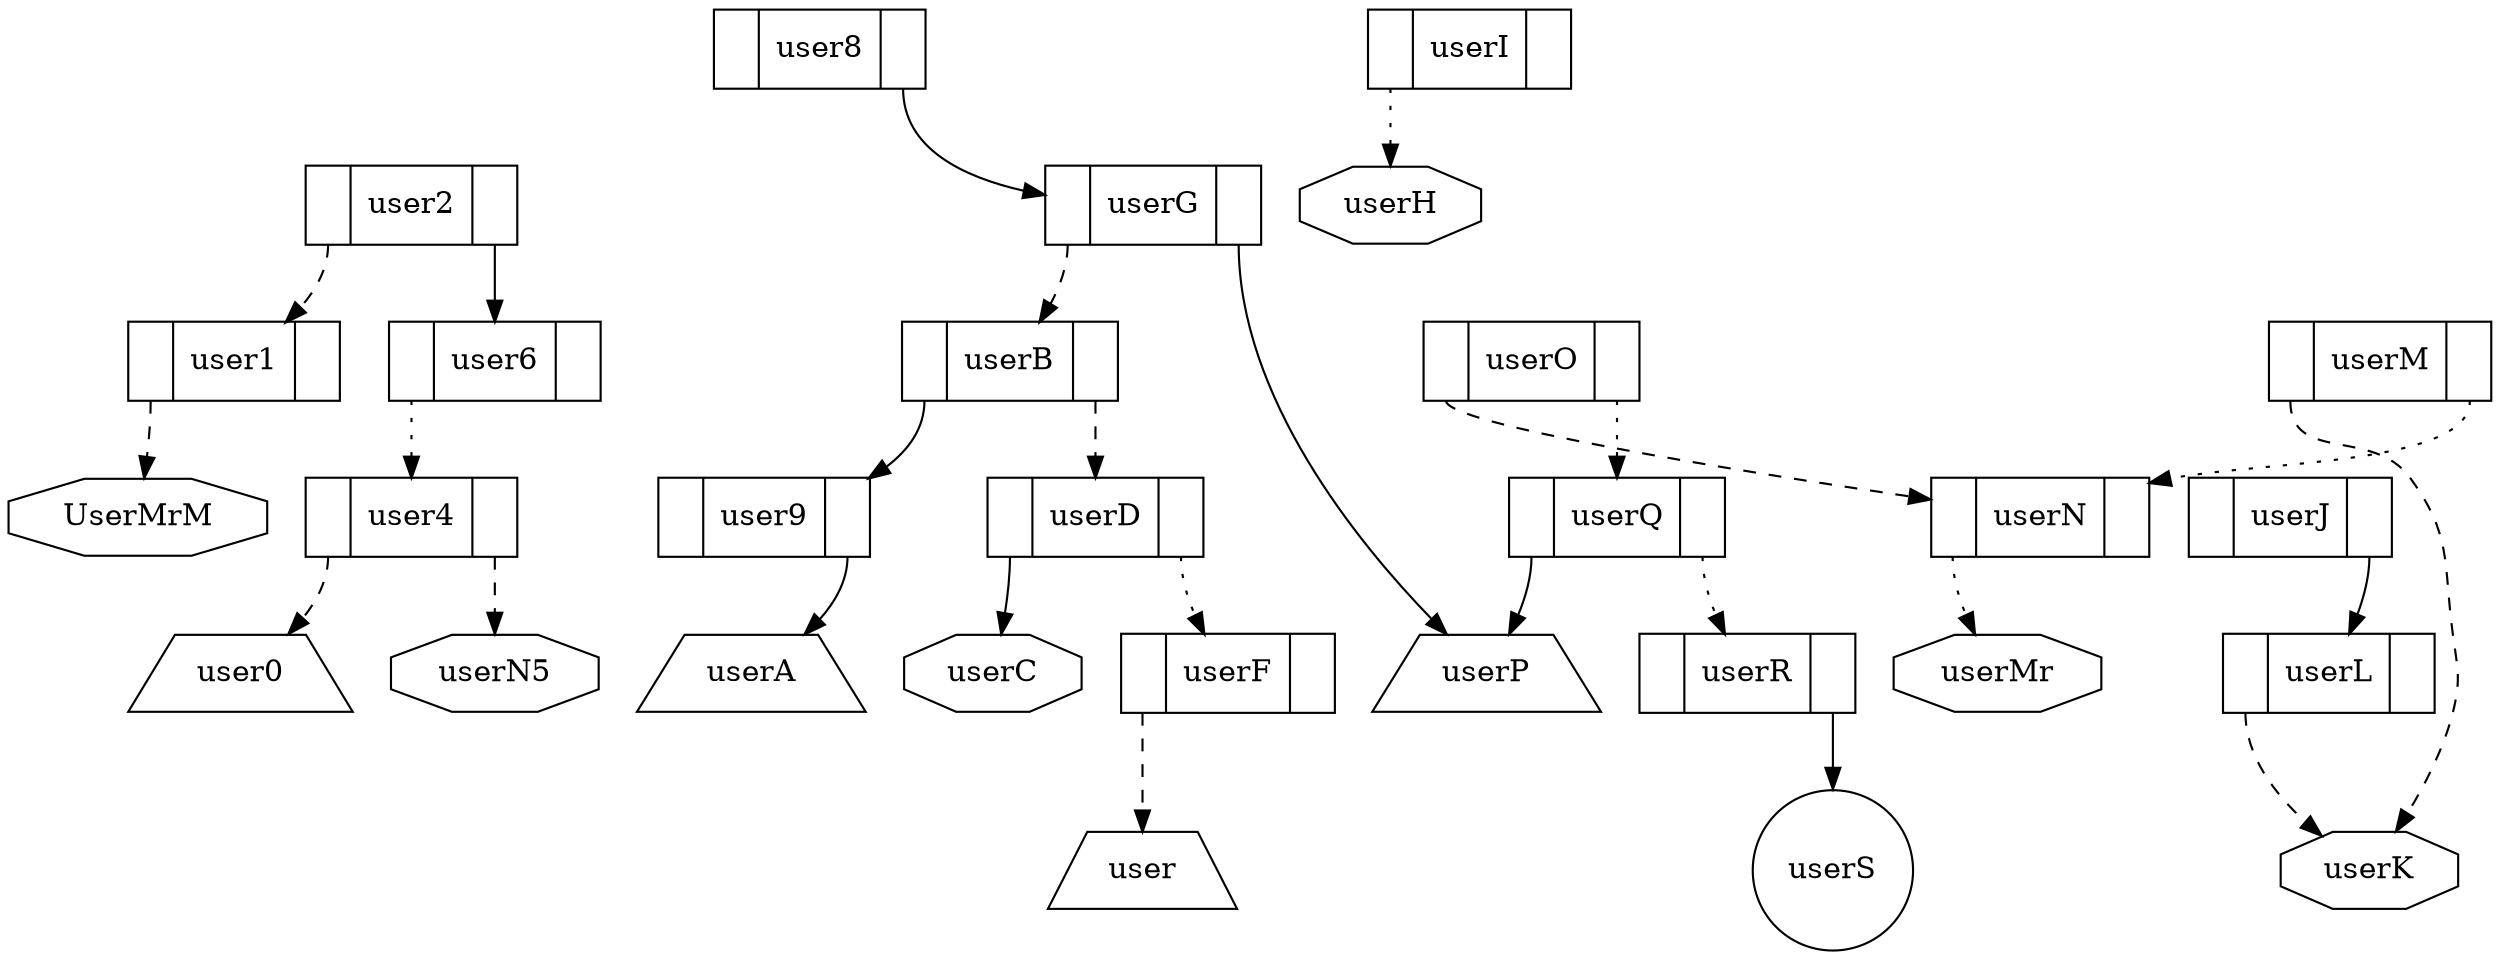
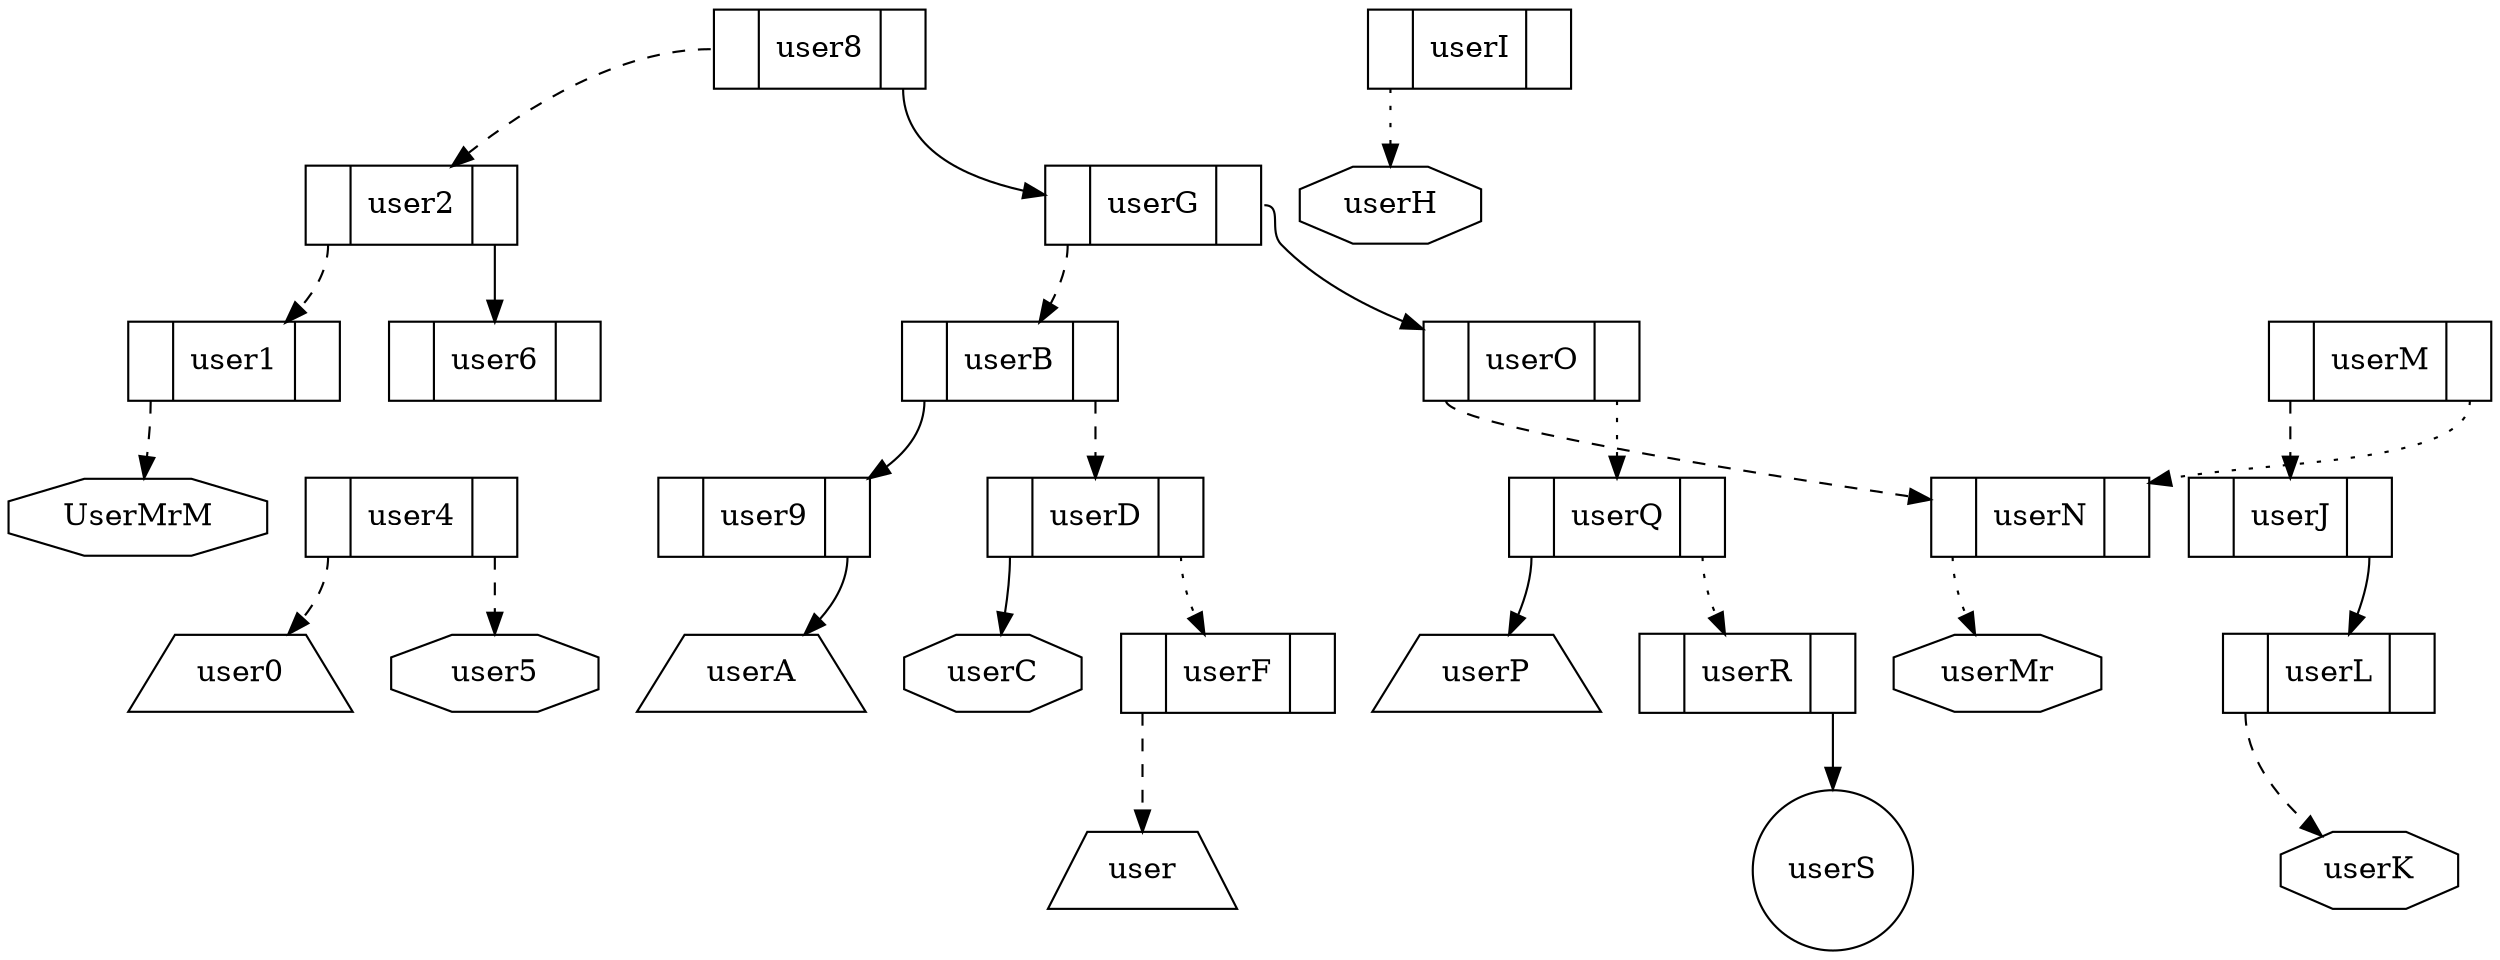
edge "user8" -> "user2": added
edge "user6" -> "user4": removed
edge "userG" -> "userP": now "userG" -> "userO"
edge "userM" -> "userK": now "userM" -> "userJ"
node "userN5": label "userN5" -> "user5"
